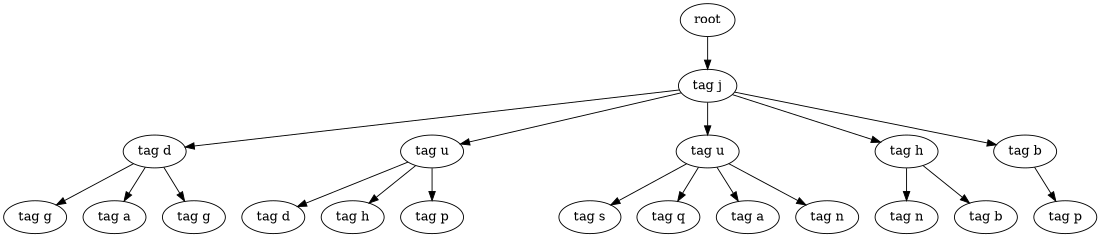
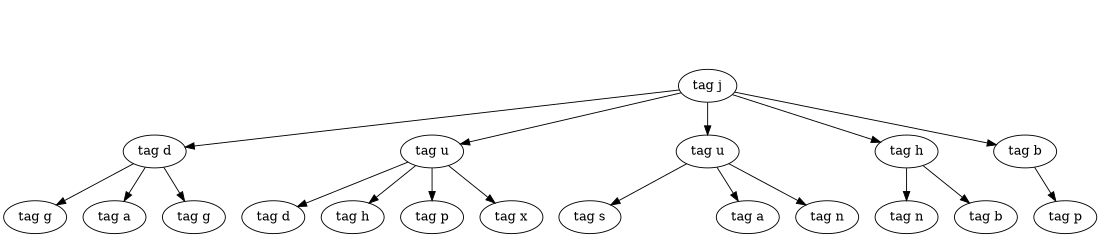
node "root": removed
node "tag x": added
node "tag q": removed
